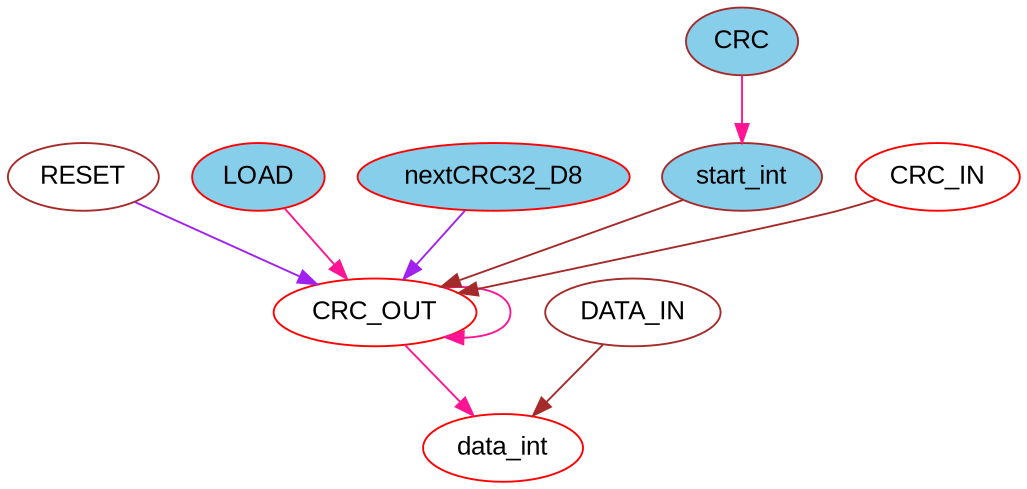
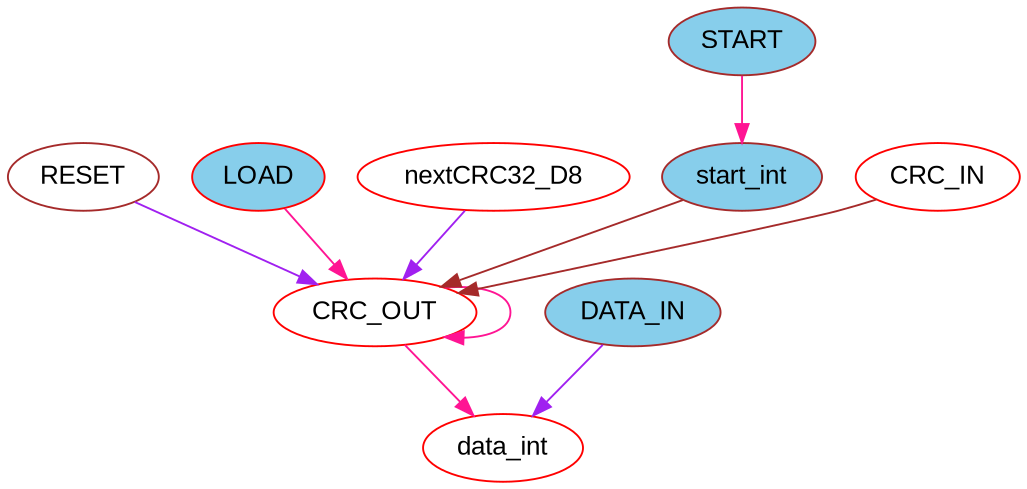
node "CRC": label "CRC" -> "START"
node "nextCRC32_D8": fillcolor skyblue -> white
node "DATA_IN": fillcolor white -> skyblue
edge "DATA_IN" -> "data_int": color brown -> purple
